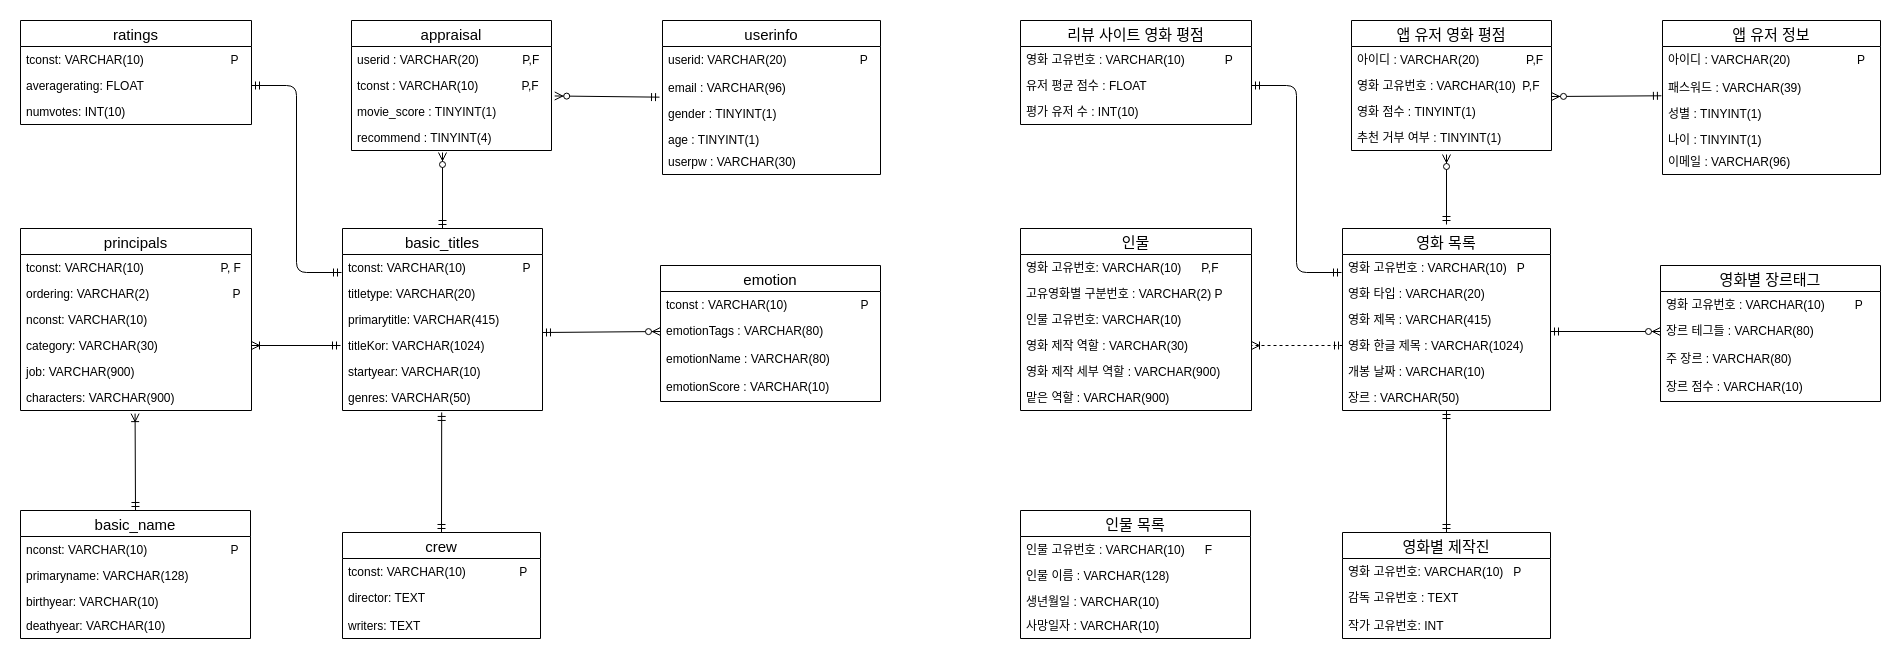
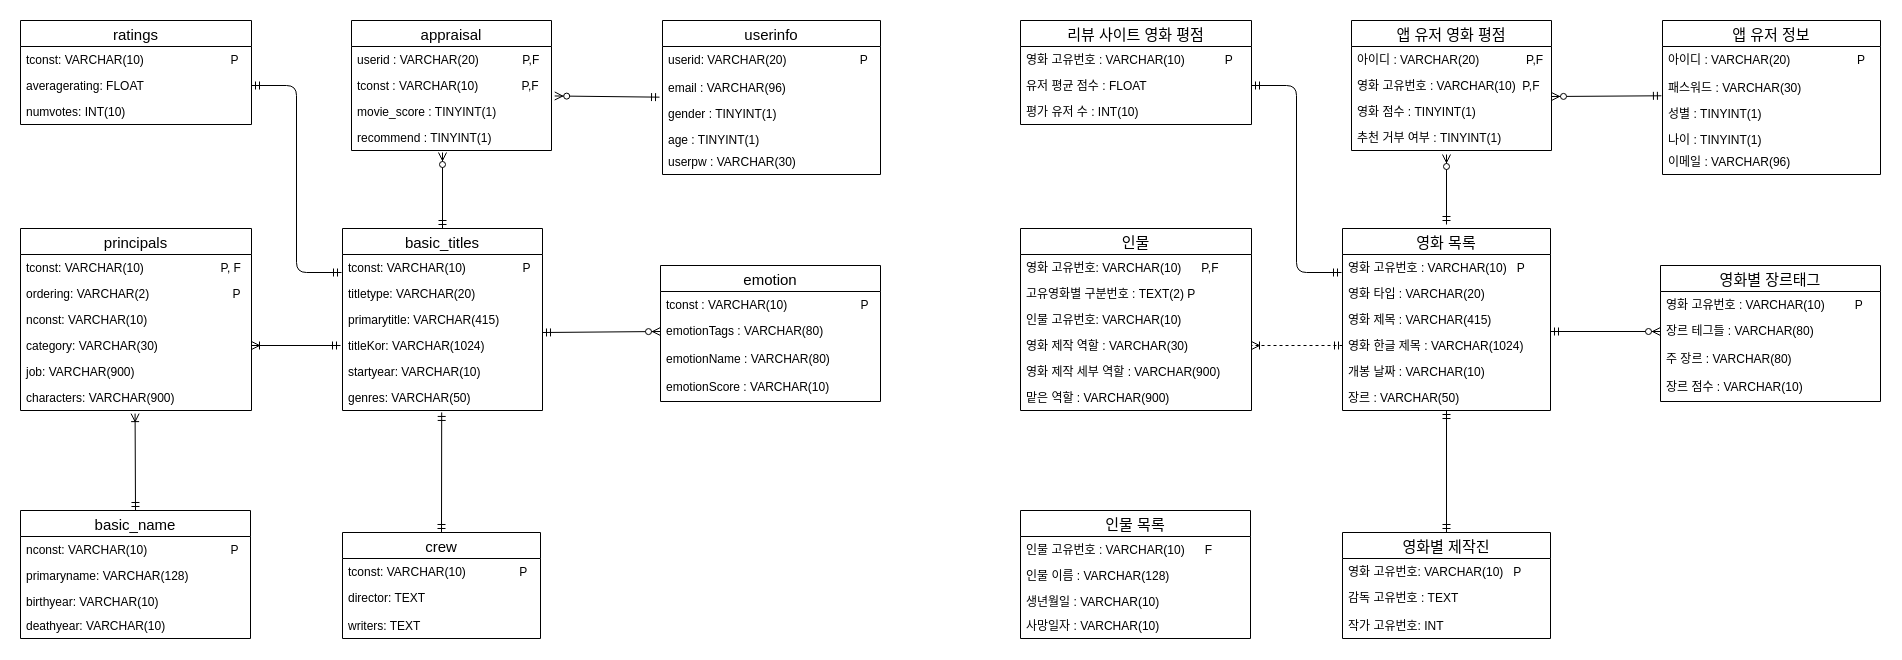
node "패스워드 : VARCHAR(39)": label "패스워드 : VARCHAR(39)" -> "패스워드 : VARCHAR(30)"
node "recommend : TINYINT(4)": label "recommend : TINYINT(4)" -> "recommend : TINYINT(1)"
node "고유영화별 구분번호 : VARCHAR(2) P": label "고유영화별 구분번호 : VARCHAR(2) P" -> "고유영화별 구분번호 : TEXT(2) P"
